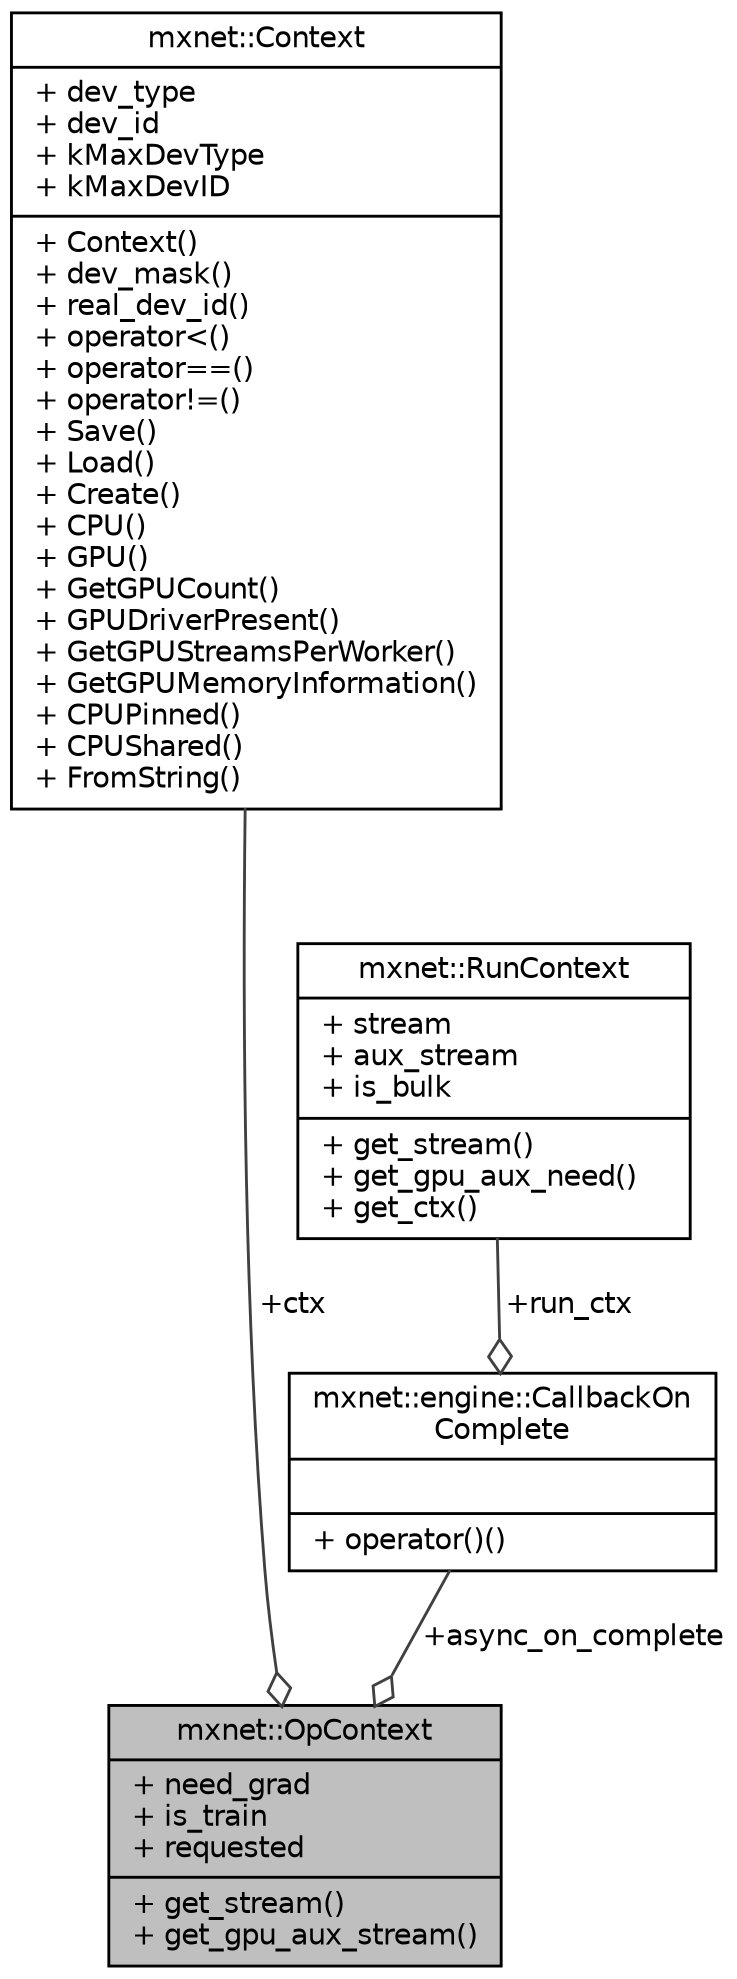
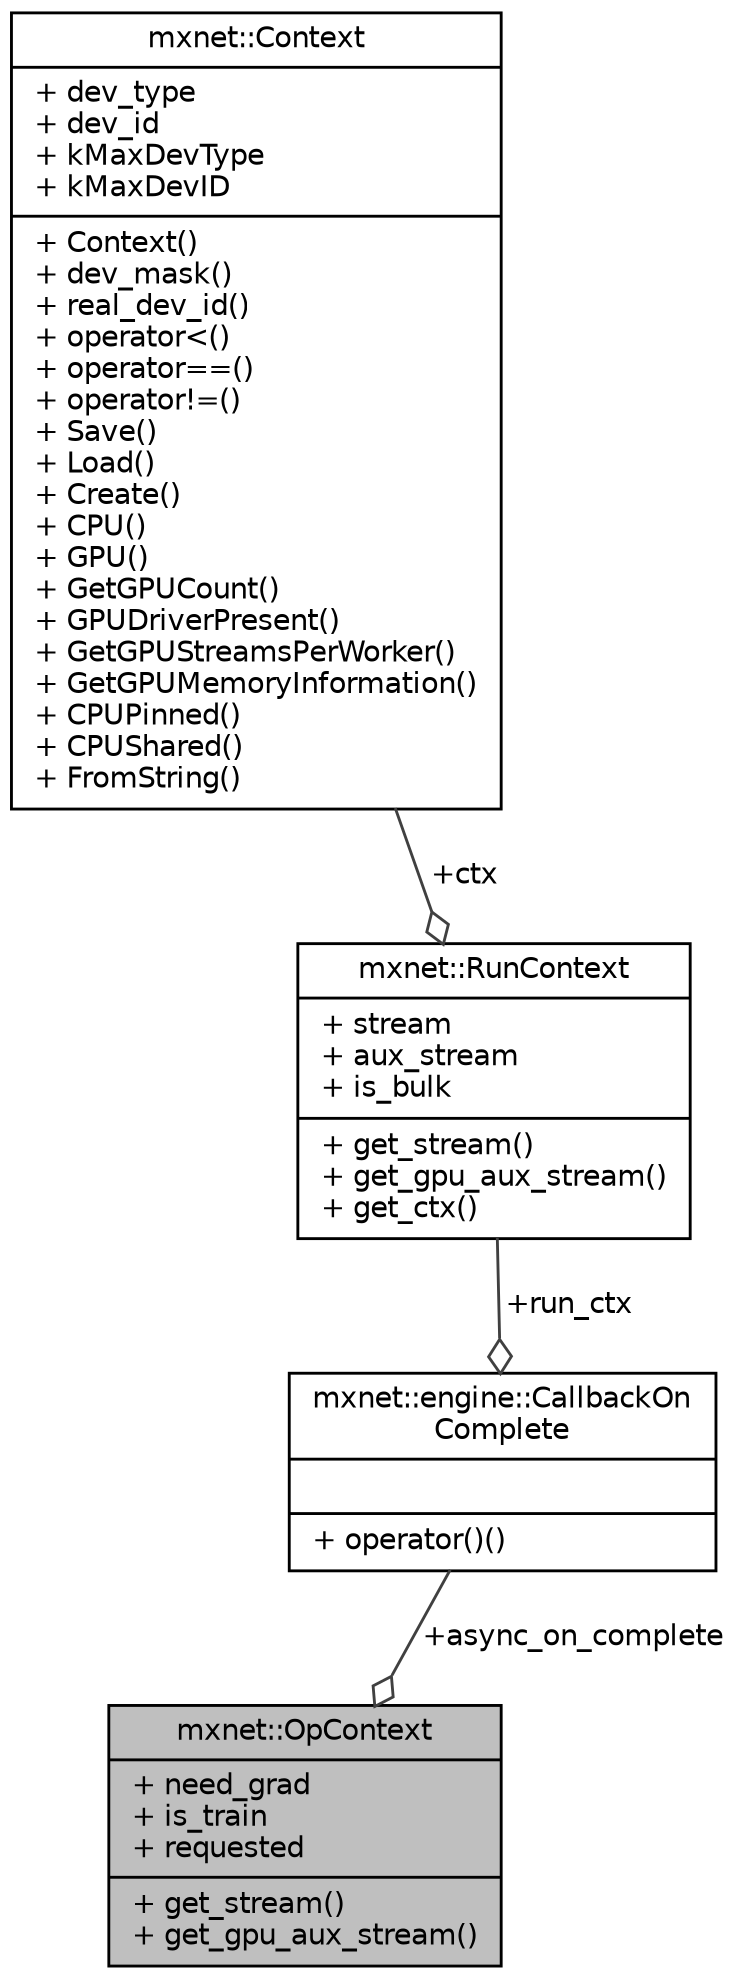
node "mxnet::RunContext": text "+ get_gpu_aux_need()" -> "+ get_gpu_aux_stream()"
edge "mxnet::Context" -> "mxnet::OpContext": now "mxnet::Context" -> "mxnet::RunContext"
